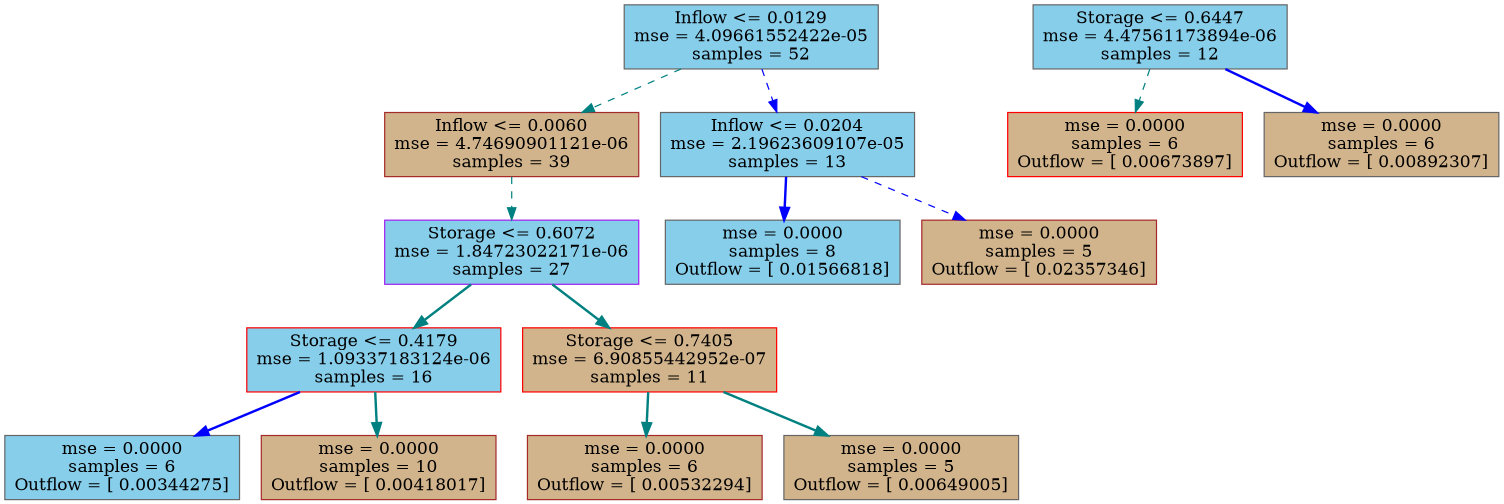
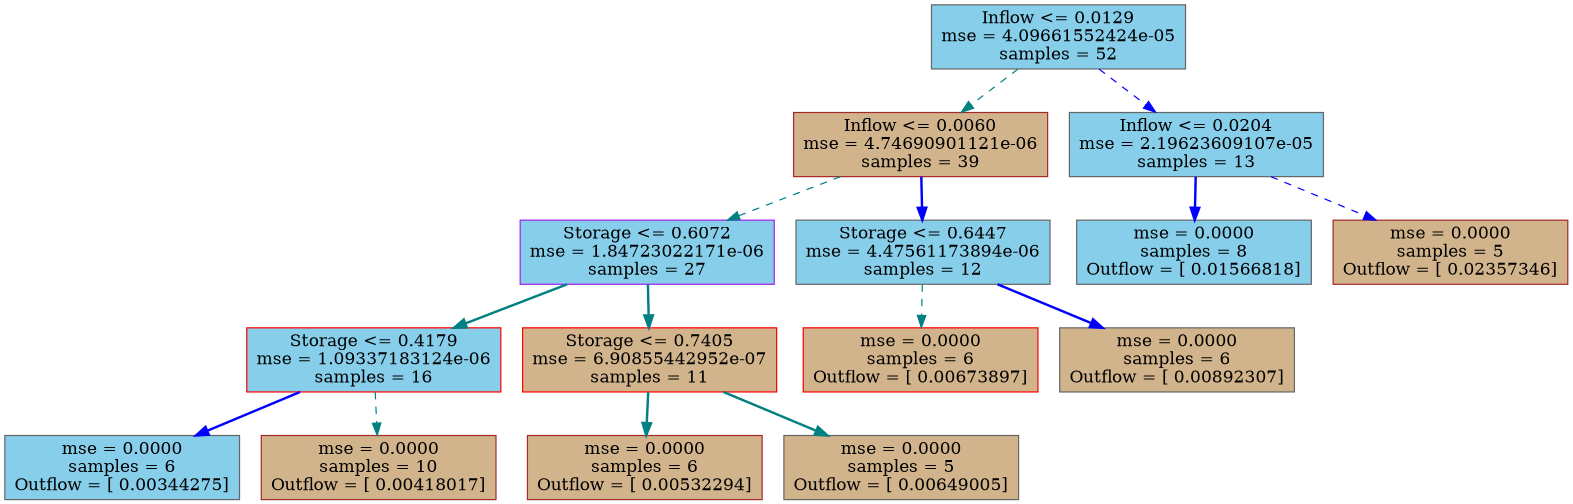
node "Inflow <= 0.0129 mse = 4.09661552422e-05 samples = 52": label "Inflow <= 0.0129 mse = 4.09661552422e-05 samples = 52" -> "Inflow <= 0.0129 mse = 4.09661552424e-05 samples = 52"
edge "Inflow <= 0.0060 mse = 4.74690901121e-06 samples = 39" -> "Storage <= 0.6447 mse = 4.47561173894e-06 samples = 12": added
edge "Storage <= 0.4179 mse = 1.09337183124e-06 samples = 16" -> "mse = 0.0000 samples = 10 Outflow = [ 0.00418017]": style bold -> dashed
